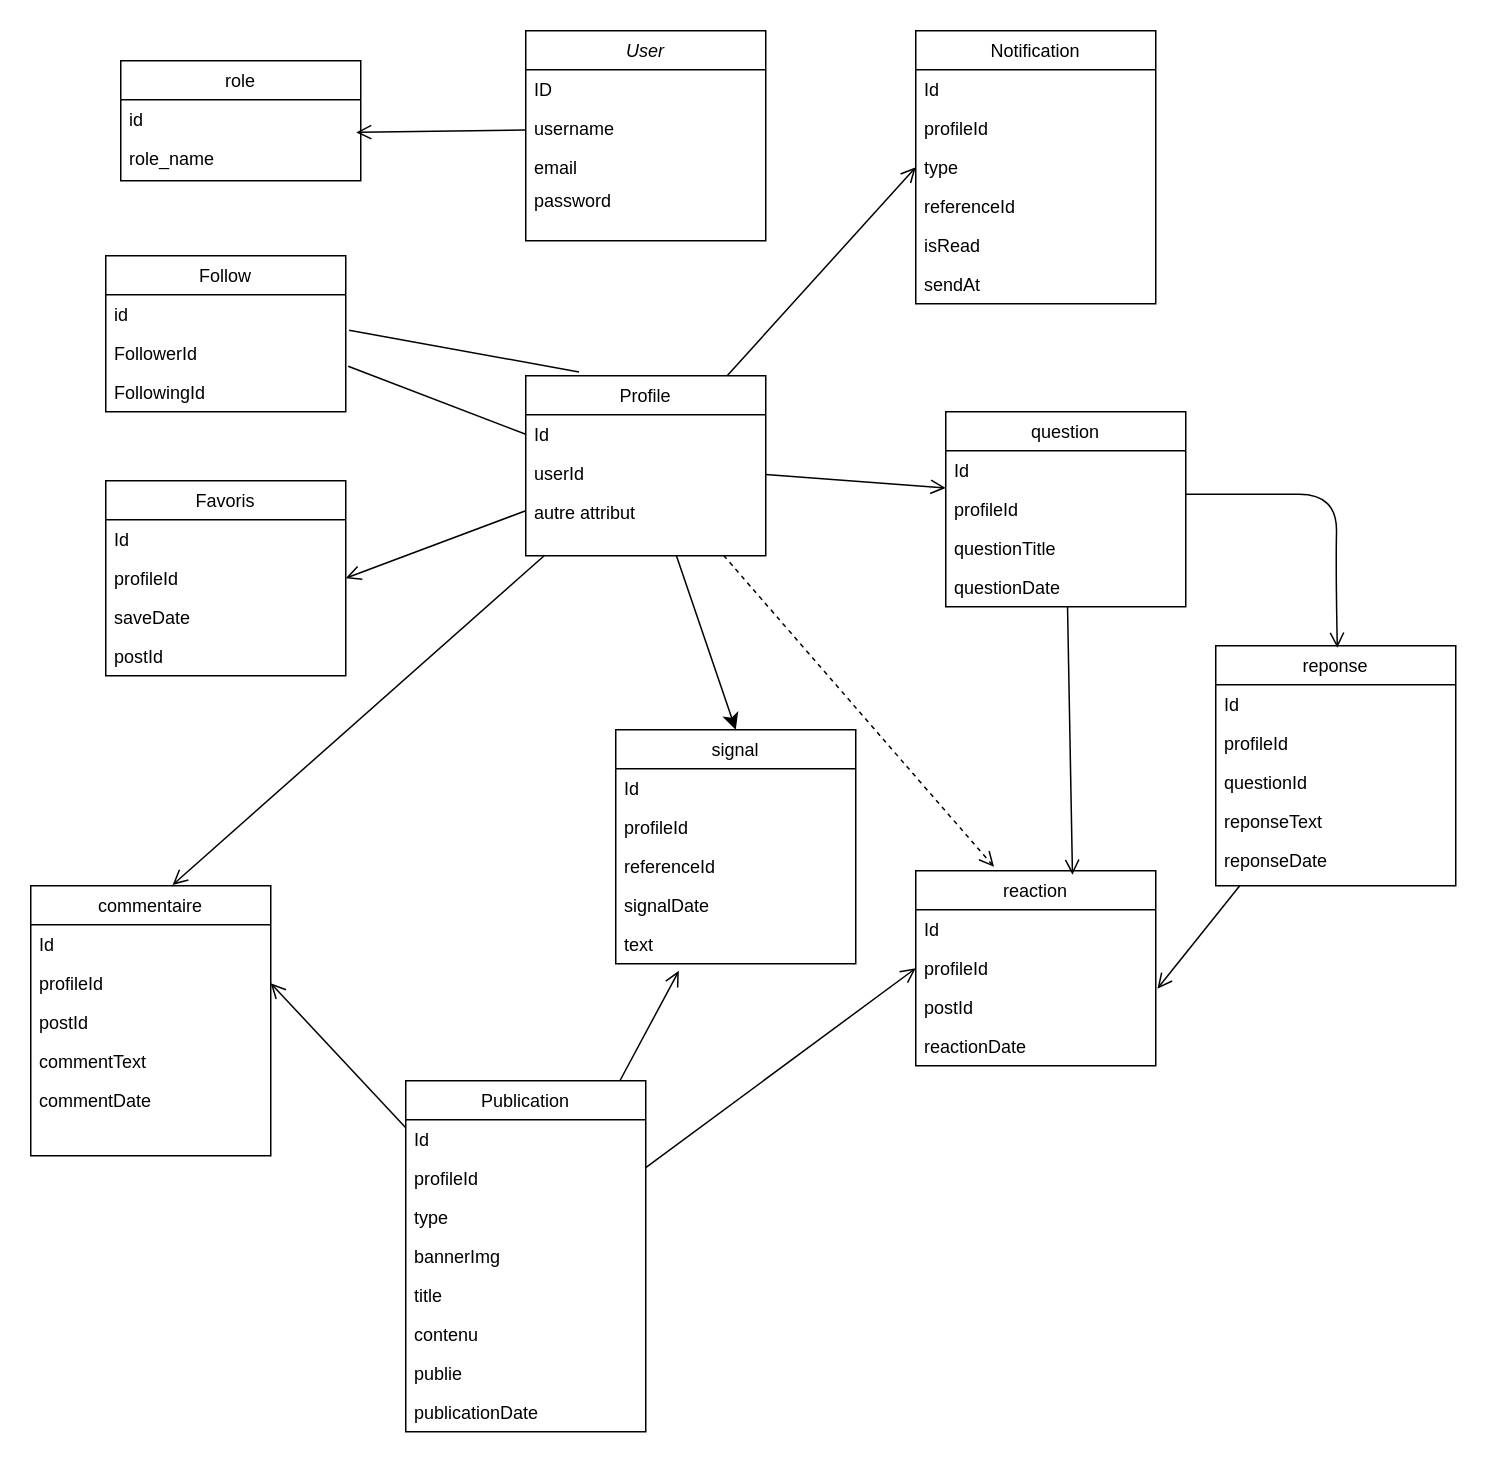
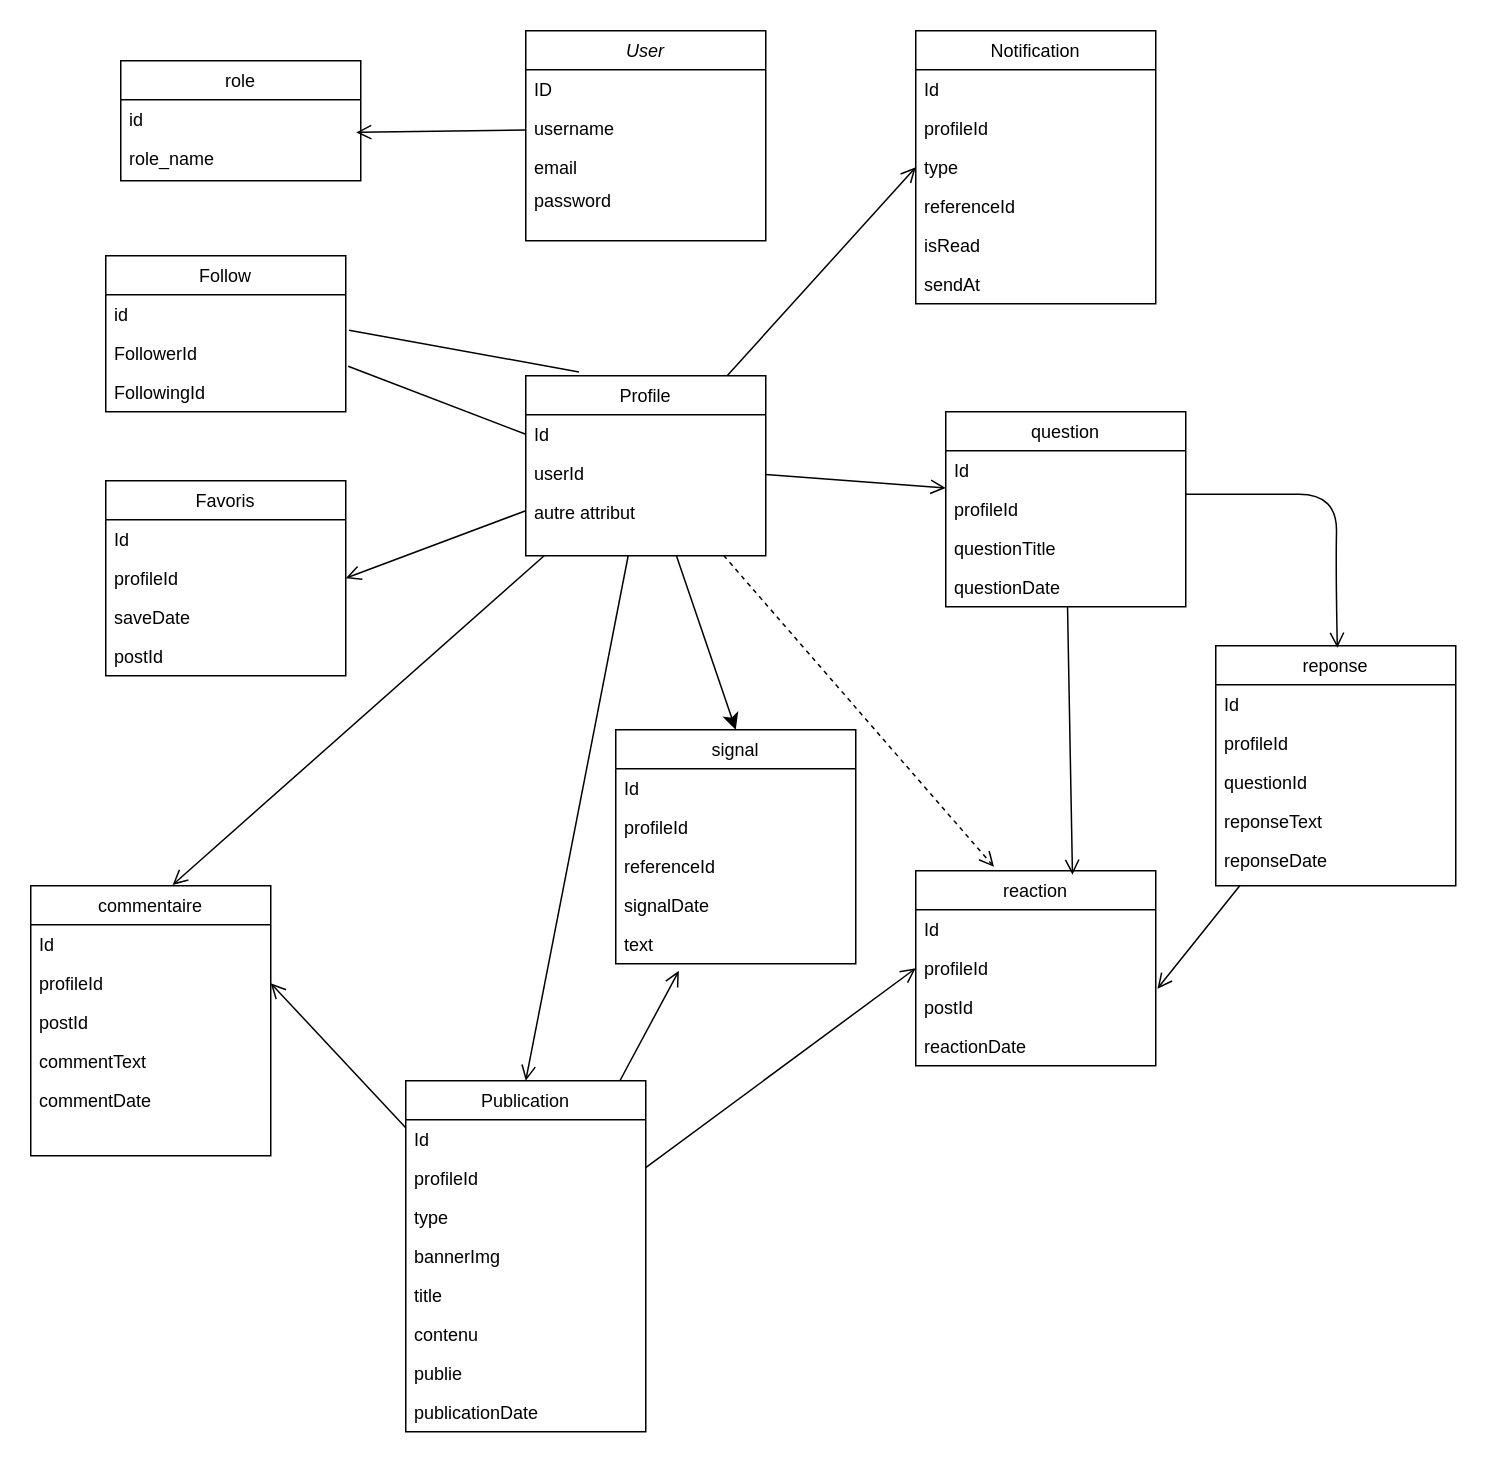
edge "Profile" -> "Publication": added
